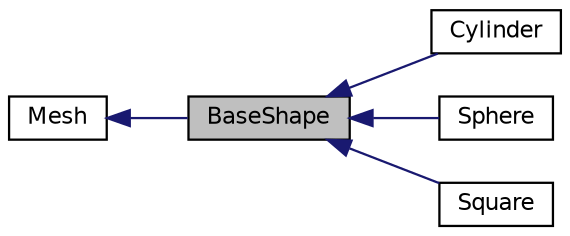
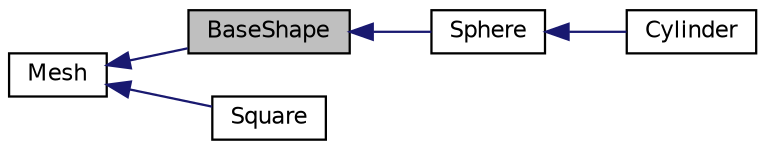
edge "Cylinder" -> "BaseShape": now "Cylinder" -> "Sphere"
edge "Square" -> "BaseShape": now "Square" -> "Mesh"
